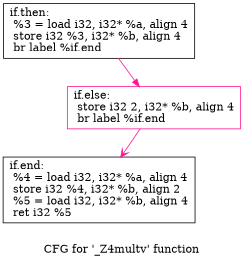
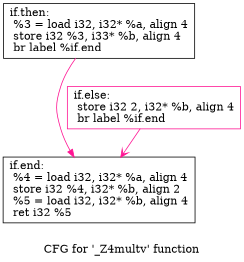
node "if.then:": text "store i32 %3, i32* %b, align 4" -> "store i32 %3, i33* %b, align 4"
edge "if.then:" -> "if.else:": now "if.then:" -> "if.end:"
